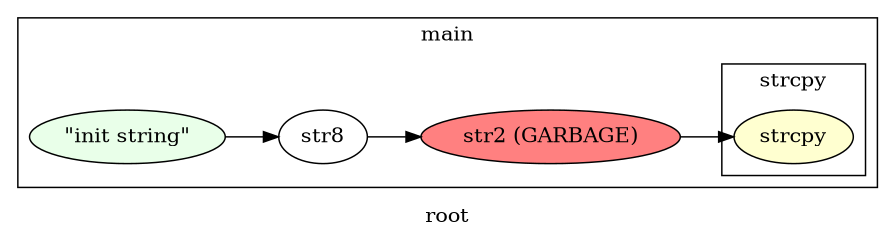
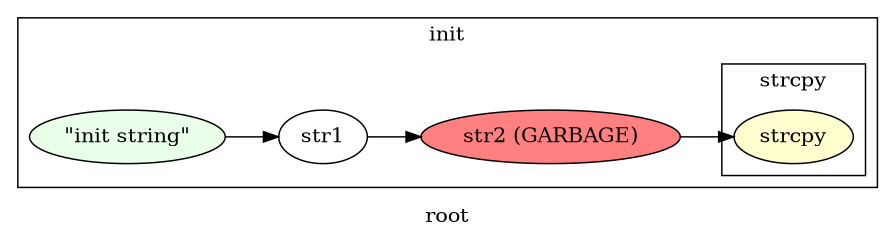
cluster "main": label "main" -> "init"
node "str8": label "str8" -> "str1"
